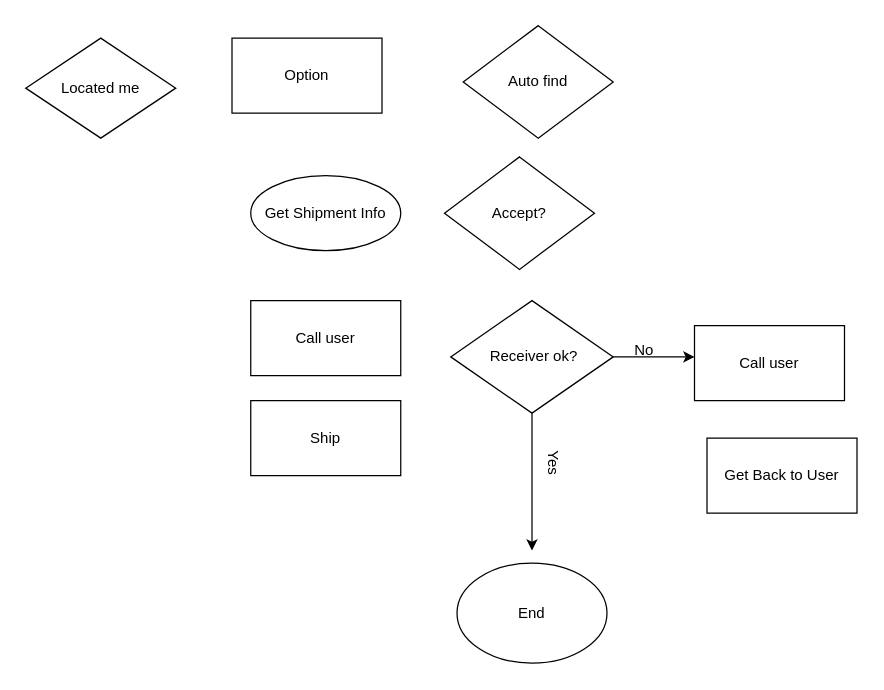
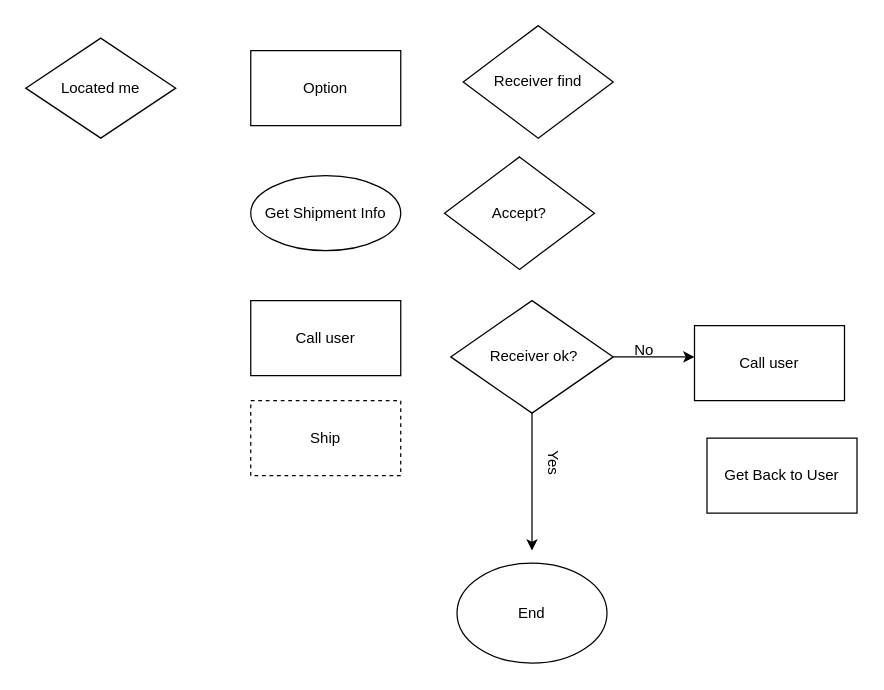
node "Option": moved (307, 76) -> (326, 88)
node "Auto find": label "Auto find" -> "Receiver find"
node "Ship": style solid -> dashed
